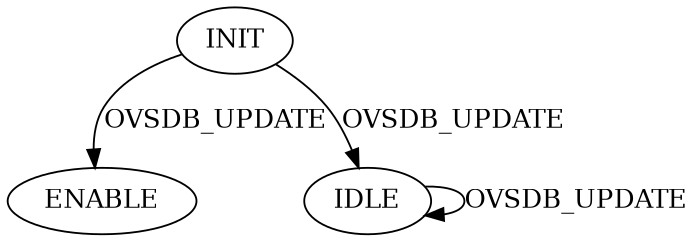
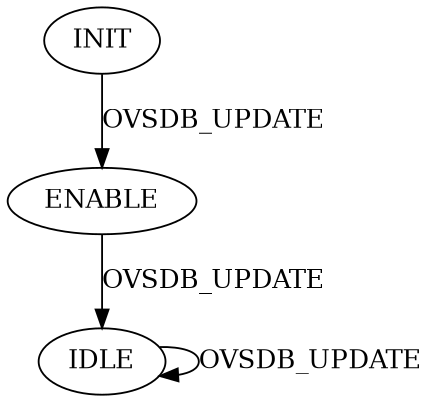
edge "INIT" -> "IDLE": now "ENABLE" -> "IDLE"
